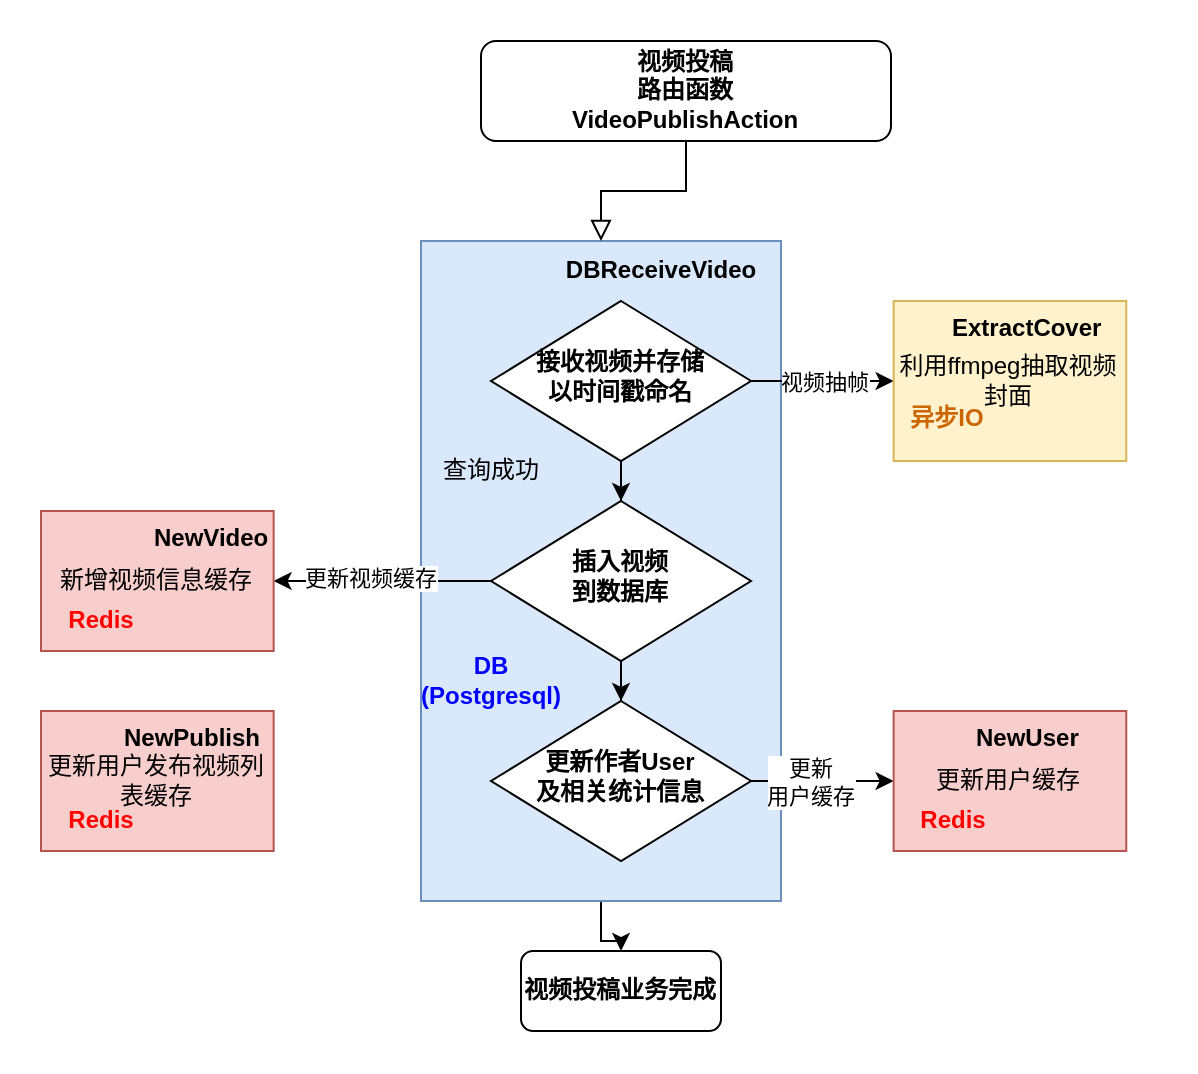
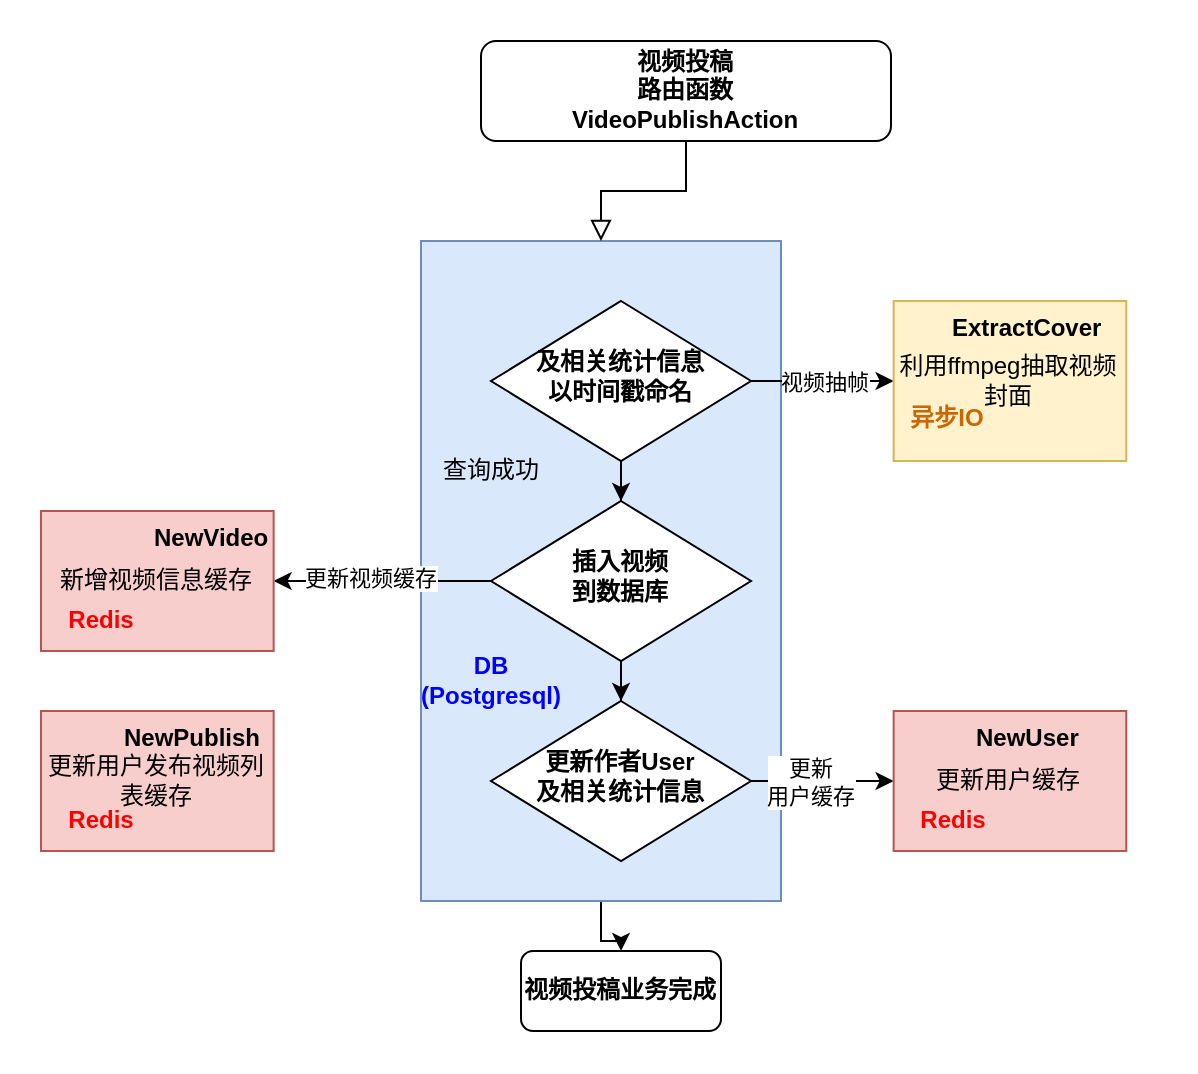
node "DBReceiveVideo": removed
node "接收视频并存储 以时间戳命名": label "接收视频并存储 以时间戳命名" -> "及相关统计信息 以时间戳命名"
